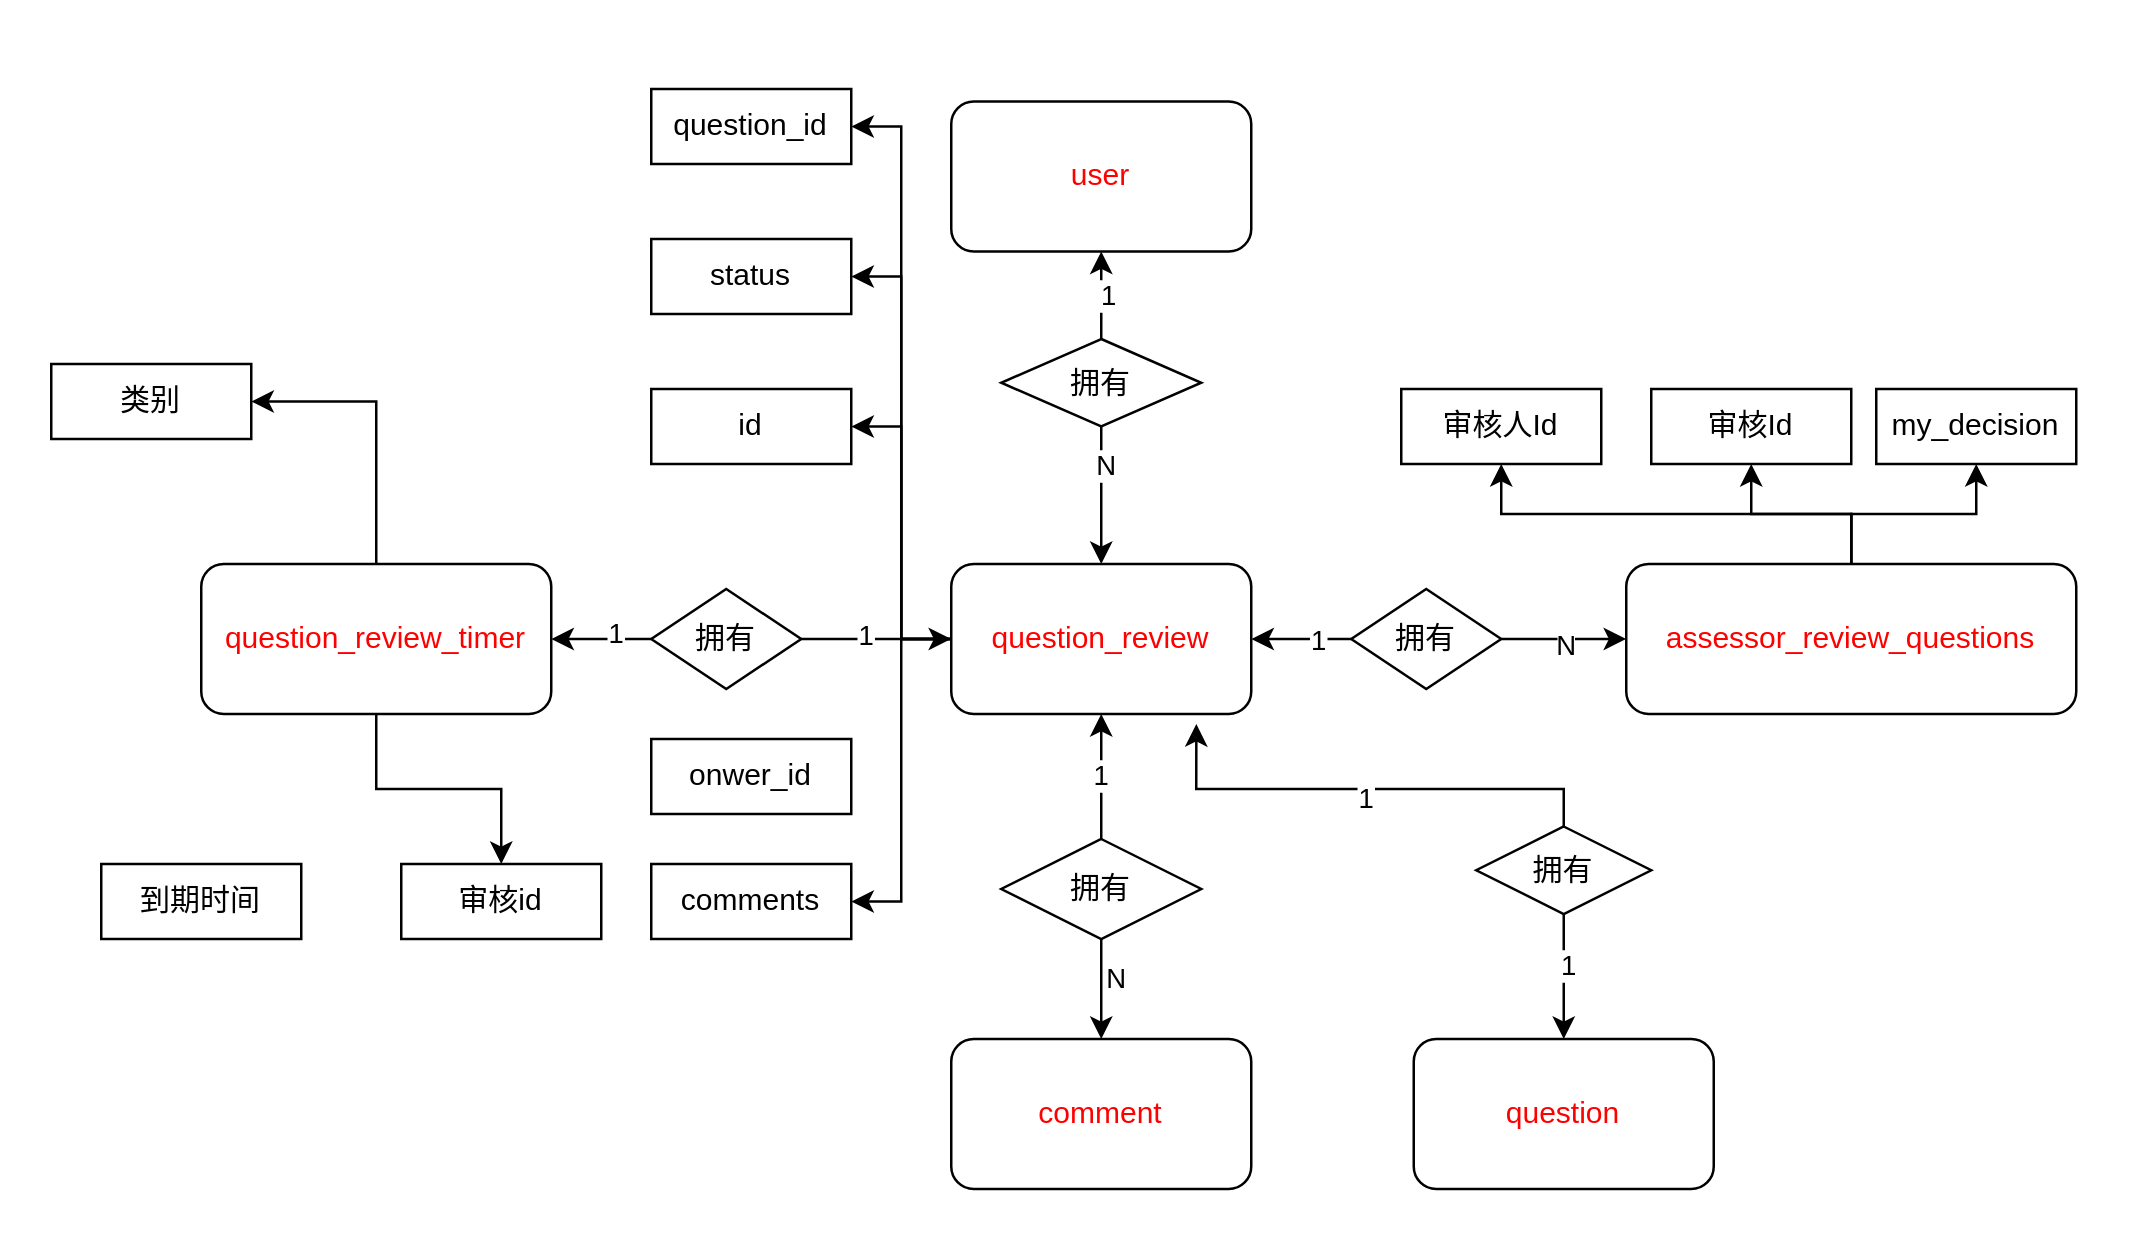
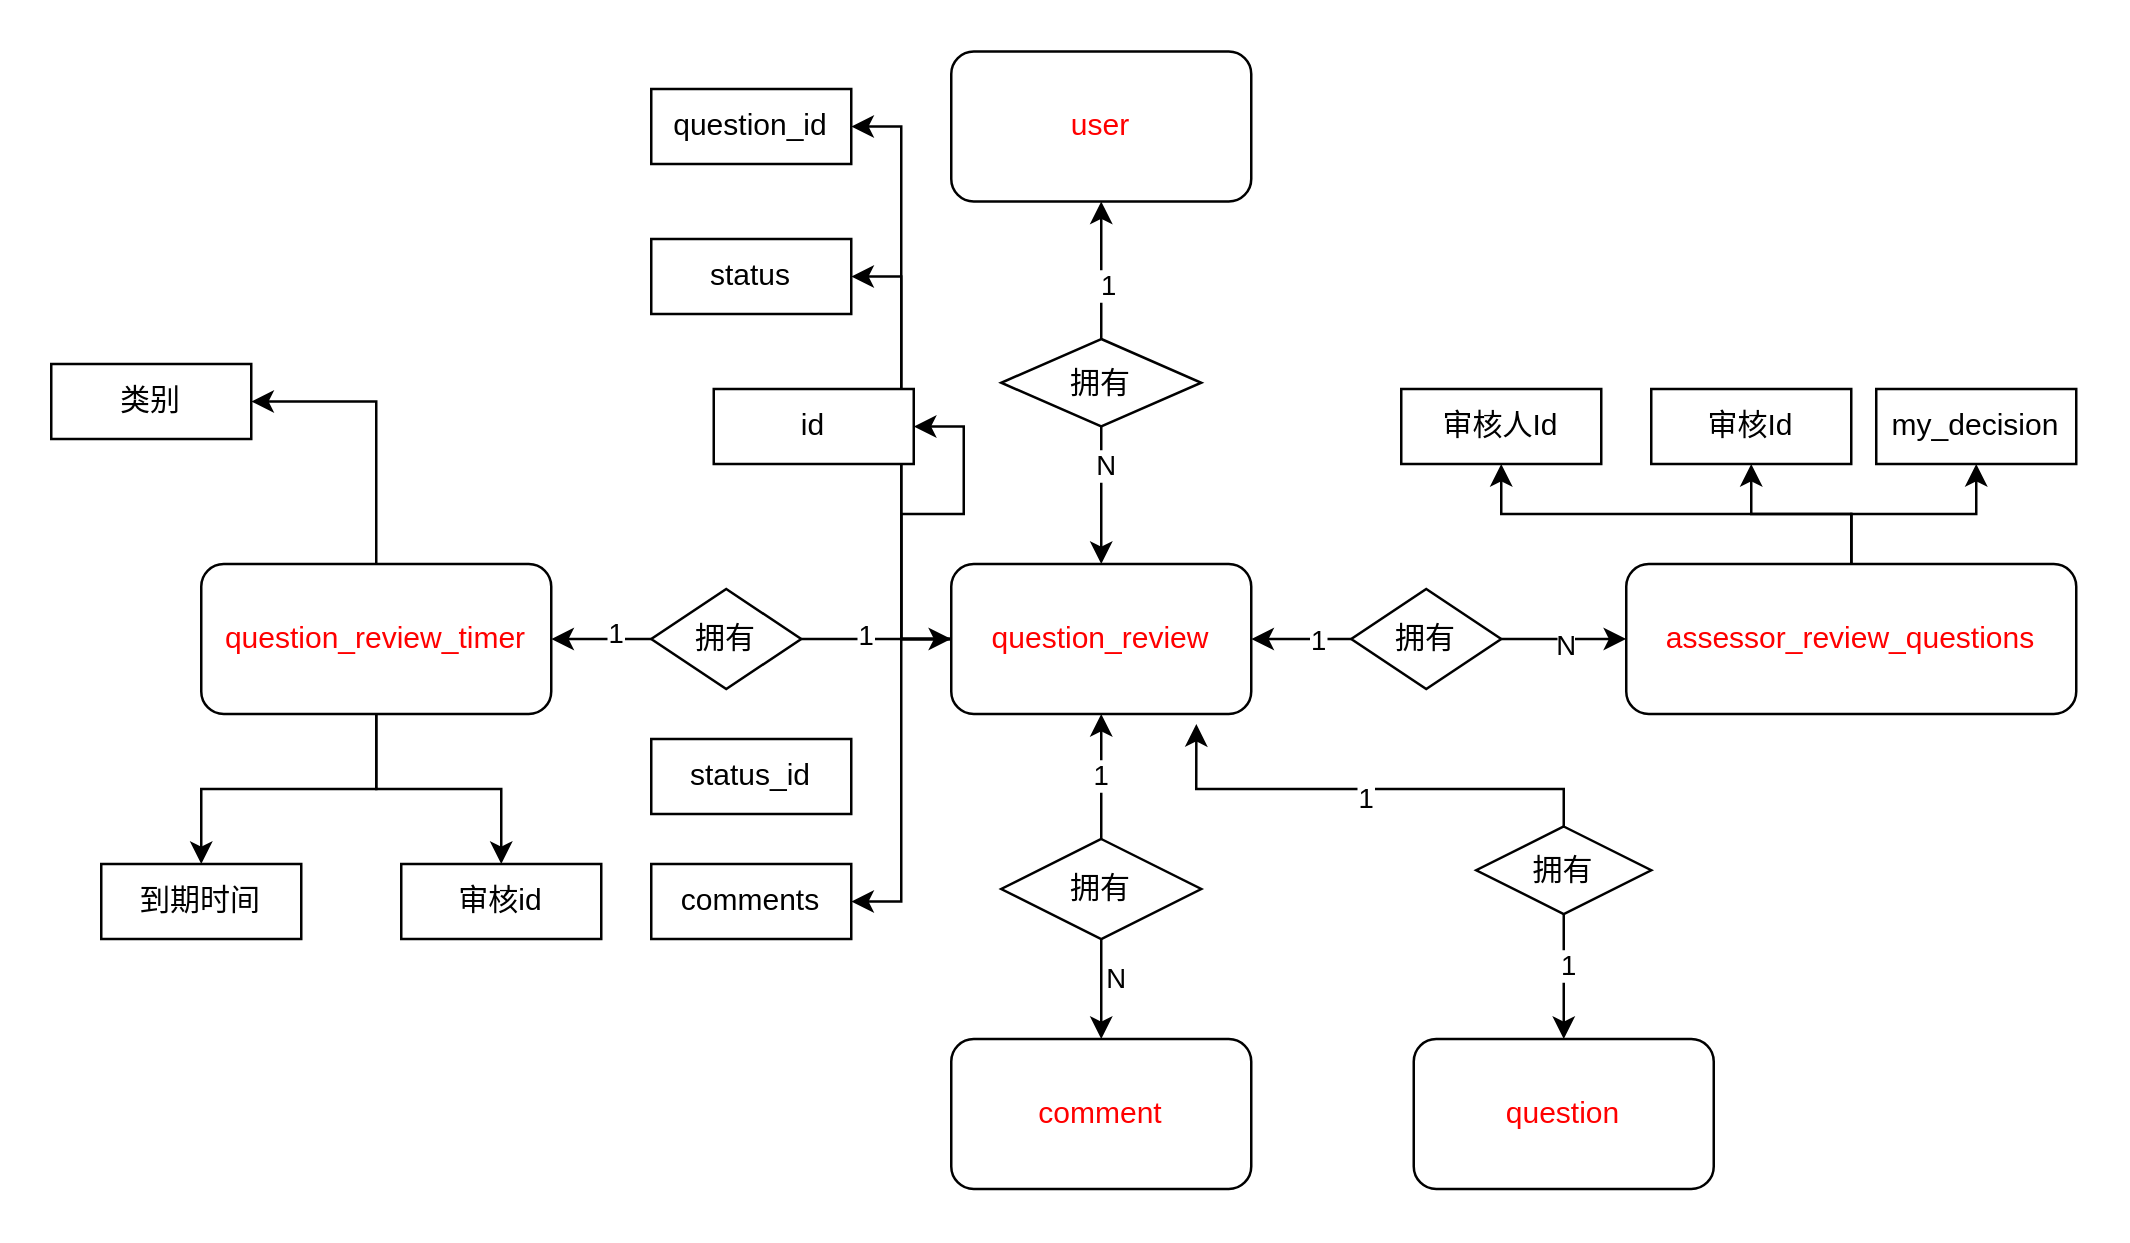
node "user": moved (1101, 176) -> (1101, 126)
node "id": moved (751, 426) -> (814, 426)
node "onwer_id": label "onwer_id" -> "status_id"
edge "question_review_timer" -> "到期时间": added
